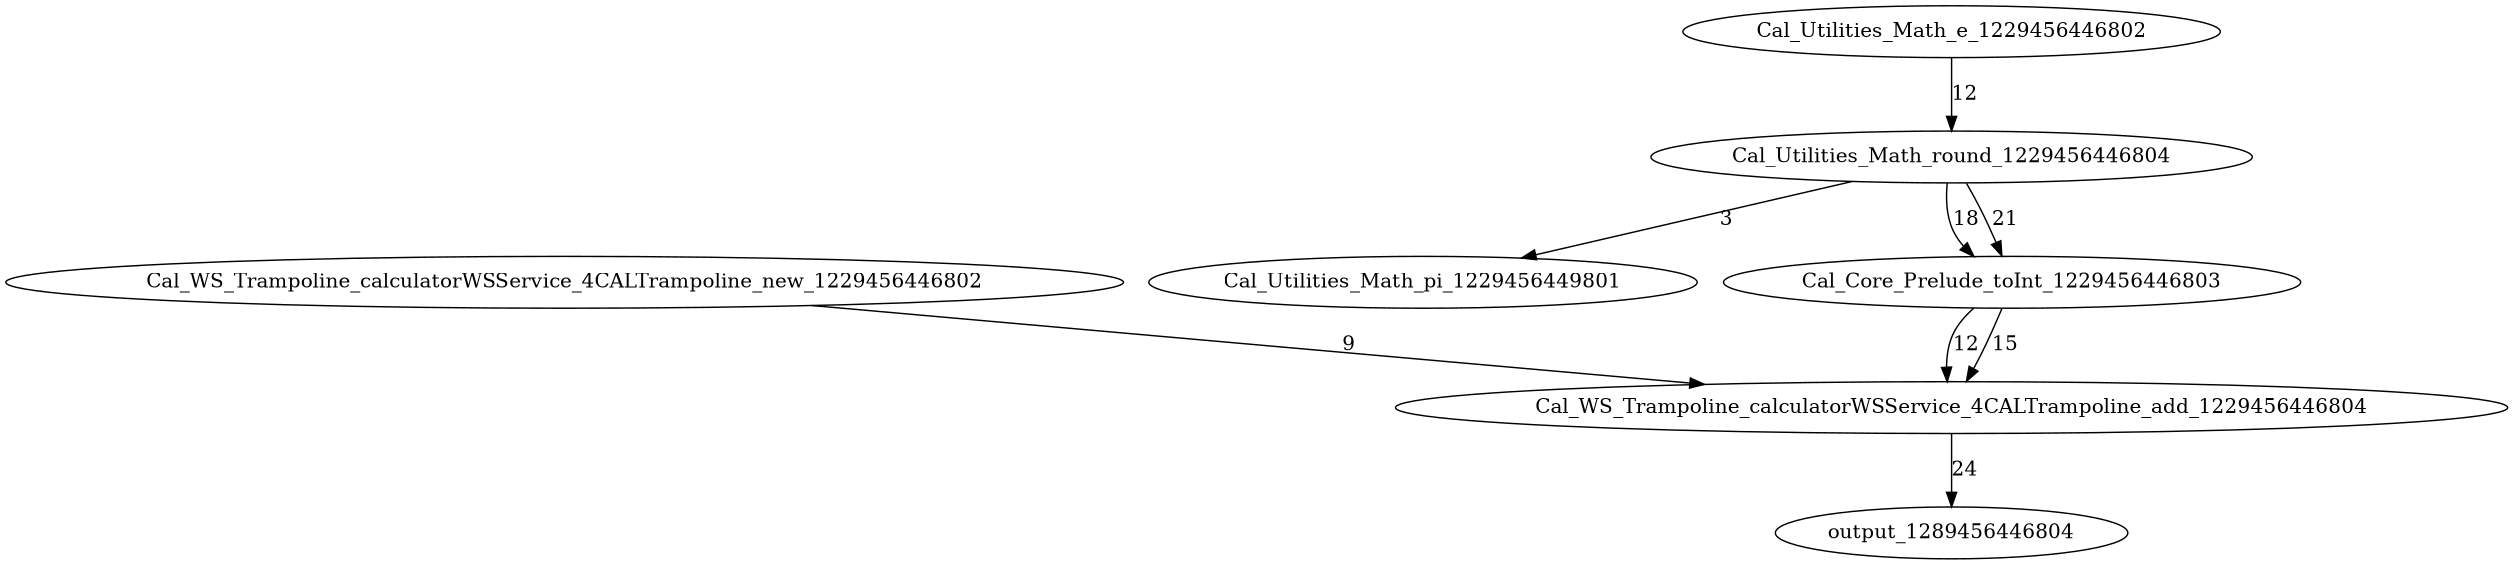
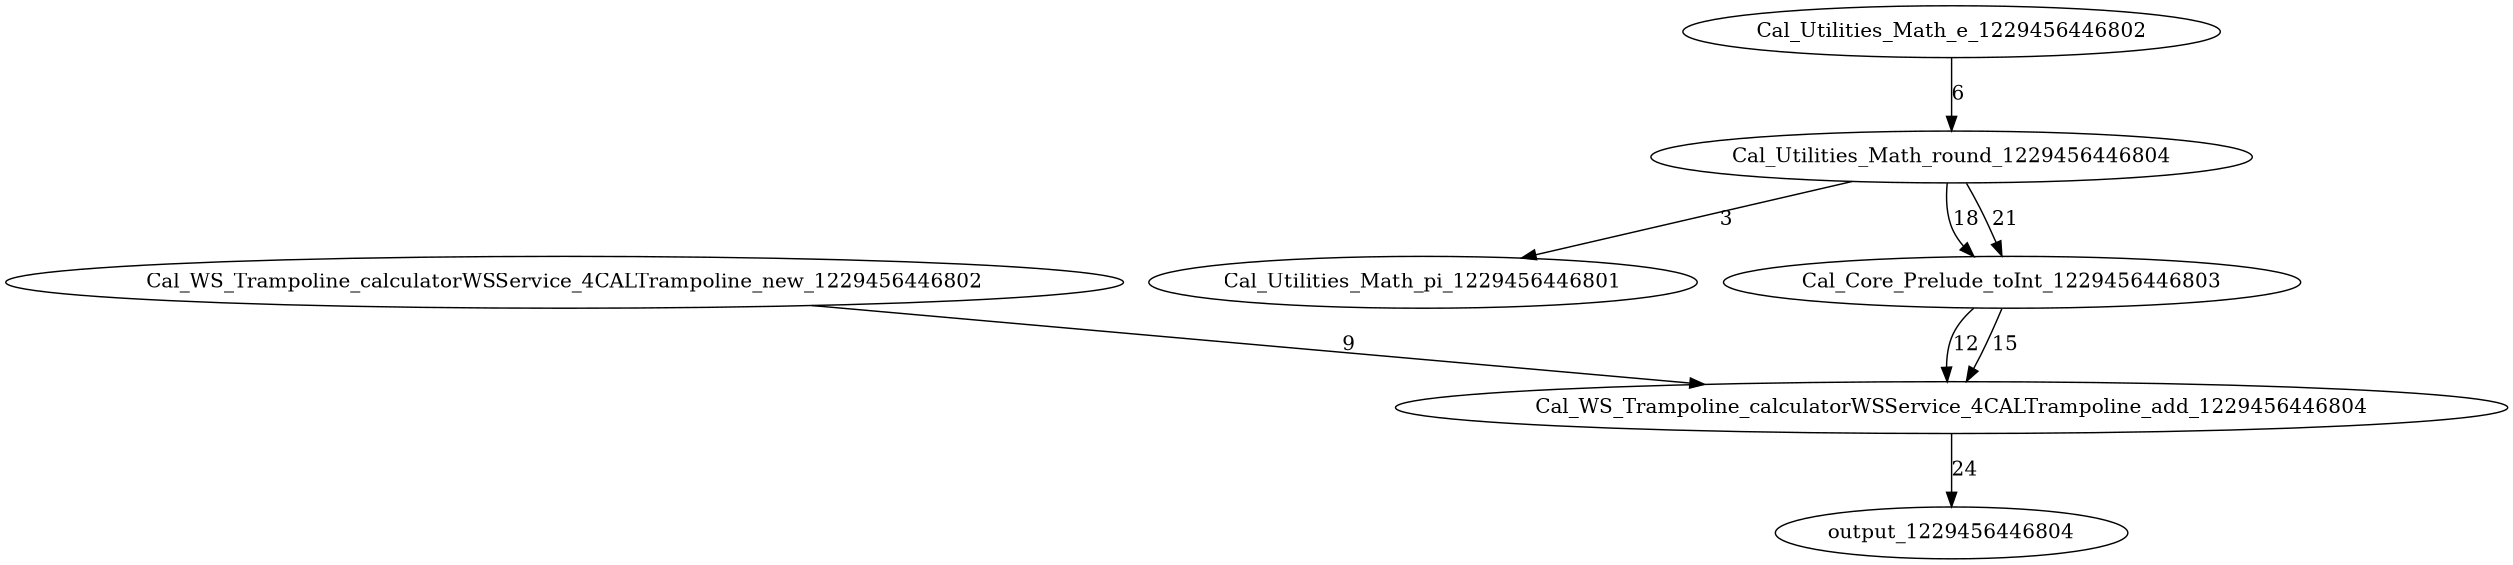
edge "Cal_Utilities_Math_e_1229456446802" -> "Cal_Utilities_Math_round_1229456446804": label "12" -> "6"
node "Cal_Utilities_Math_pi_1229456449801": label "Cal_Utilities_Math_pi_1229456449801" -> "Cal_Utilities_Math_pi_1229456446801"
node "output_1289456446804": label "output_1289456446804" -> "output_1229456446804"
